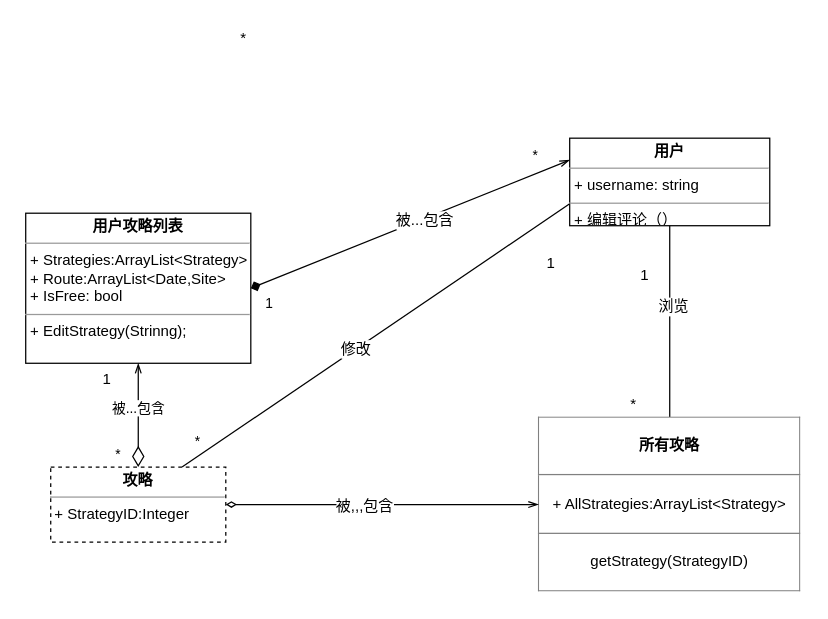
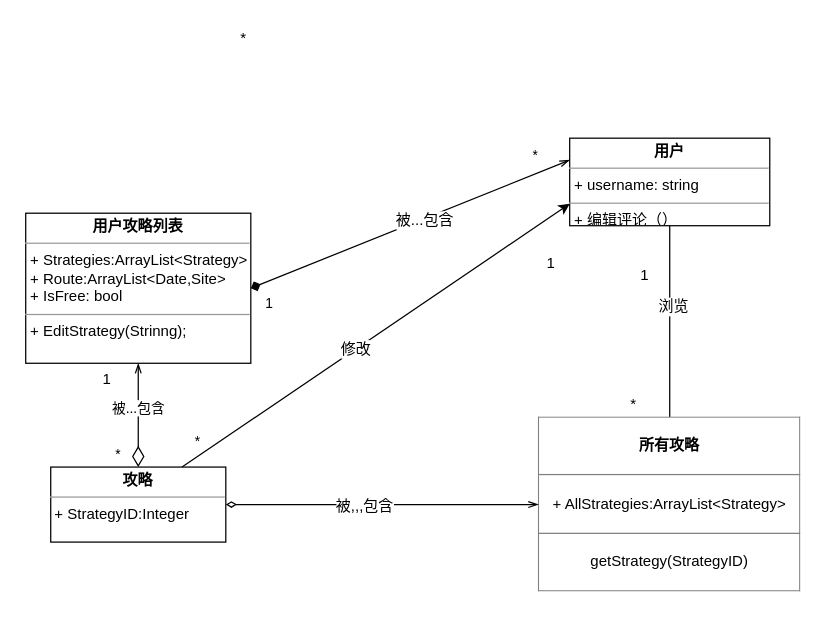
edge "用户 + username: string + 编辑评论（）" -- "攻略 + StrategyID:Integer": arrowhead none -> classic
node "攻略 + StrategyID:Integer": style dashed -> solid
